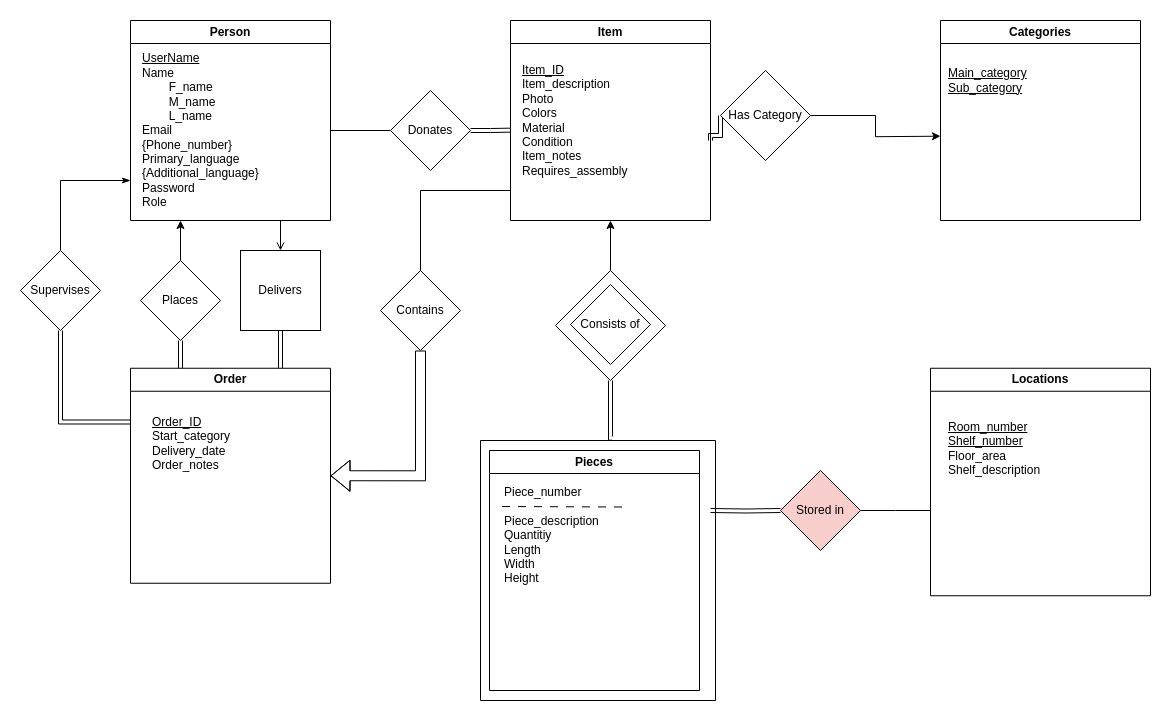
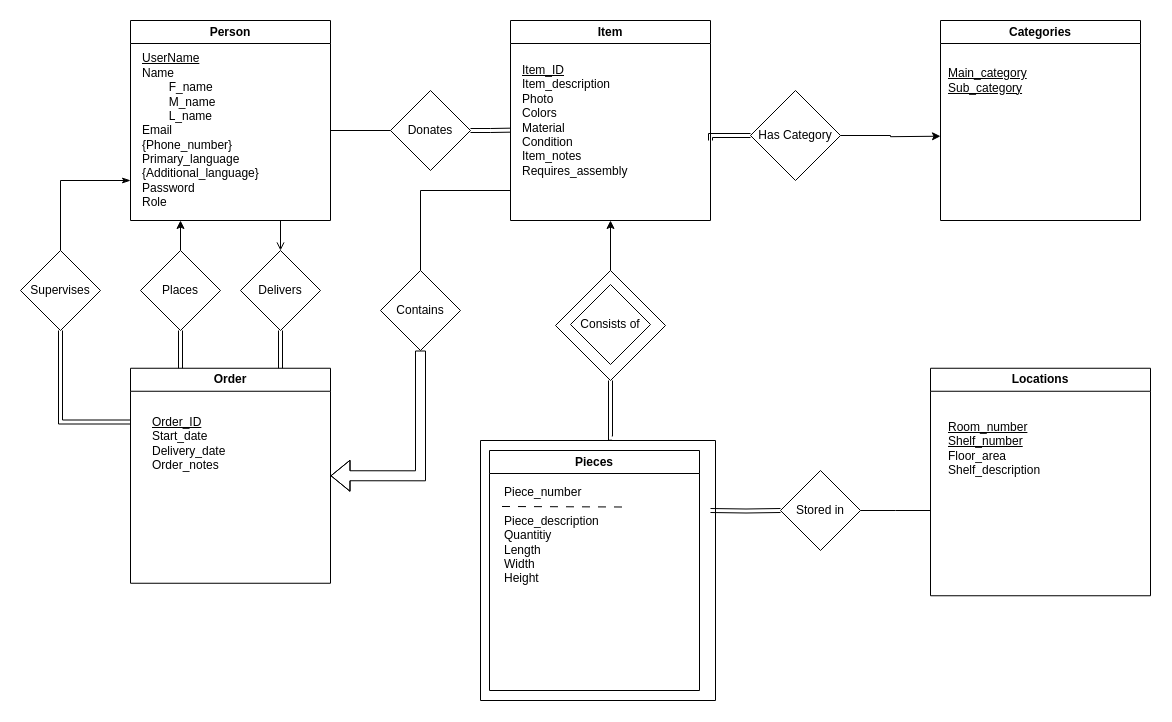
node "Has Category": moved (766, 116) -> (796, 136)
node "Delivers": shape rectangle -> diamond
node "Places": moved (181, 301) -> (181, 291)
node "Order_ID Start_category Delivery_date Order_notes": label "Order_ID Start_category Delivery_date Order_notes" -> "Order_ID Start_date Delivery_date Order_notes"
node "Stored in": fillcolor #f8cecc -> #ffffff
